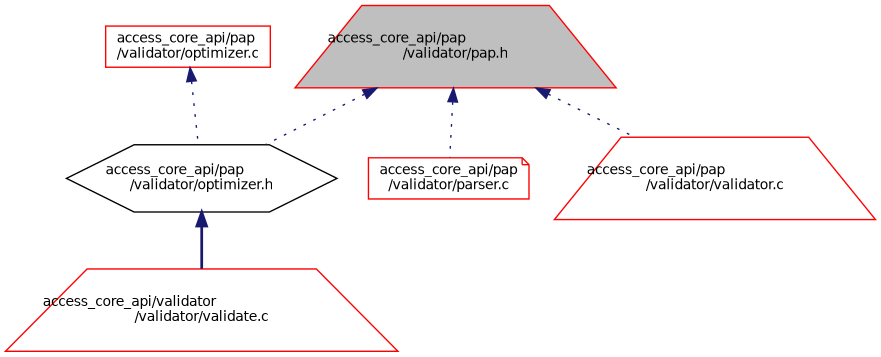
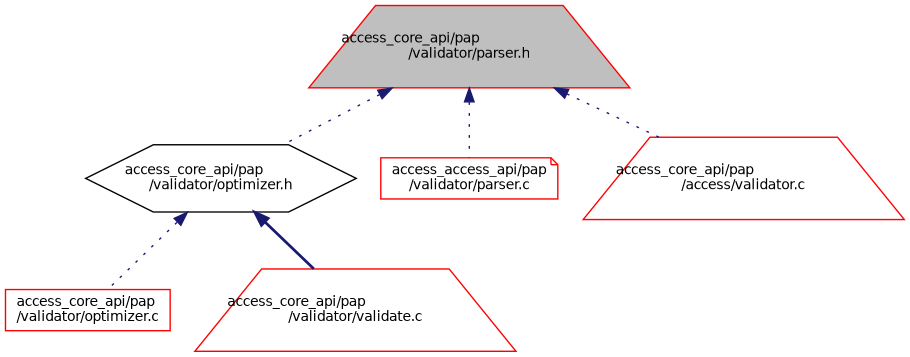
node "access_core_api/pap /validator/pap.h": label "access_core_api/pap /validator/pap.h" -> "access_core_api/pap /validator/parser.h"
edge "access_core_api/pap /validator/optimizer.h" -> "access_core_api/pap /validator/optimizer.c": reversed
node "access_core_api/pap /validator/parser.c": label "access_core_api/pap /validator/parser.c" -> "access_access_api/pap /validator/parser.c"
node "access_core_api/pap /validator/validator.c": label "access_core_api/pap /validator/validator.c" -> "access_core_api/pap /access/validator.c"
node "access_core_api/validator /validator/validate.c": label "access_core_api/validator /validator/validate.c" -> "access_core_api/pap /validator/validate.c"
